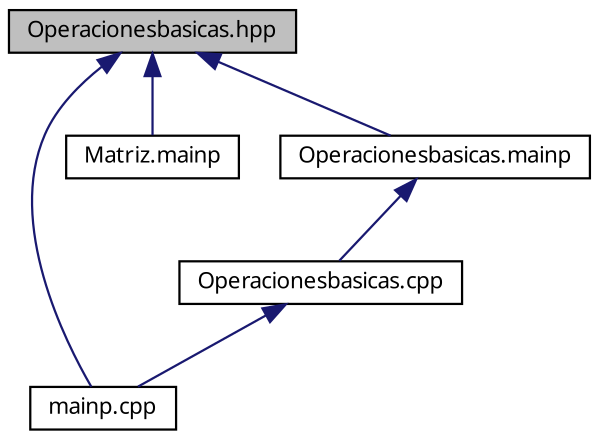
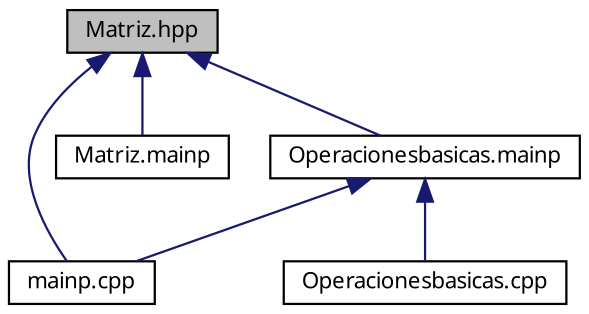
node "Operacionesbasicas.hpp": label "Operacionesbasicas.hpp" -> "Matriz.hpp"
edge "mainp.cpp" -> "Operacionesbasicas.cpp": now "mainp.cpp" -> "Operacionesbasicas.mainp"
